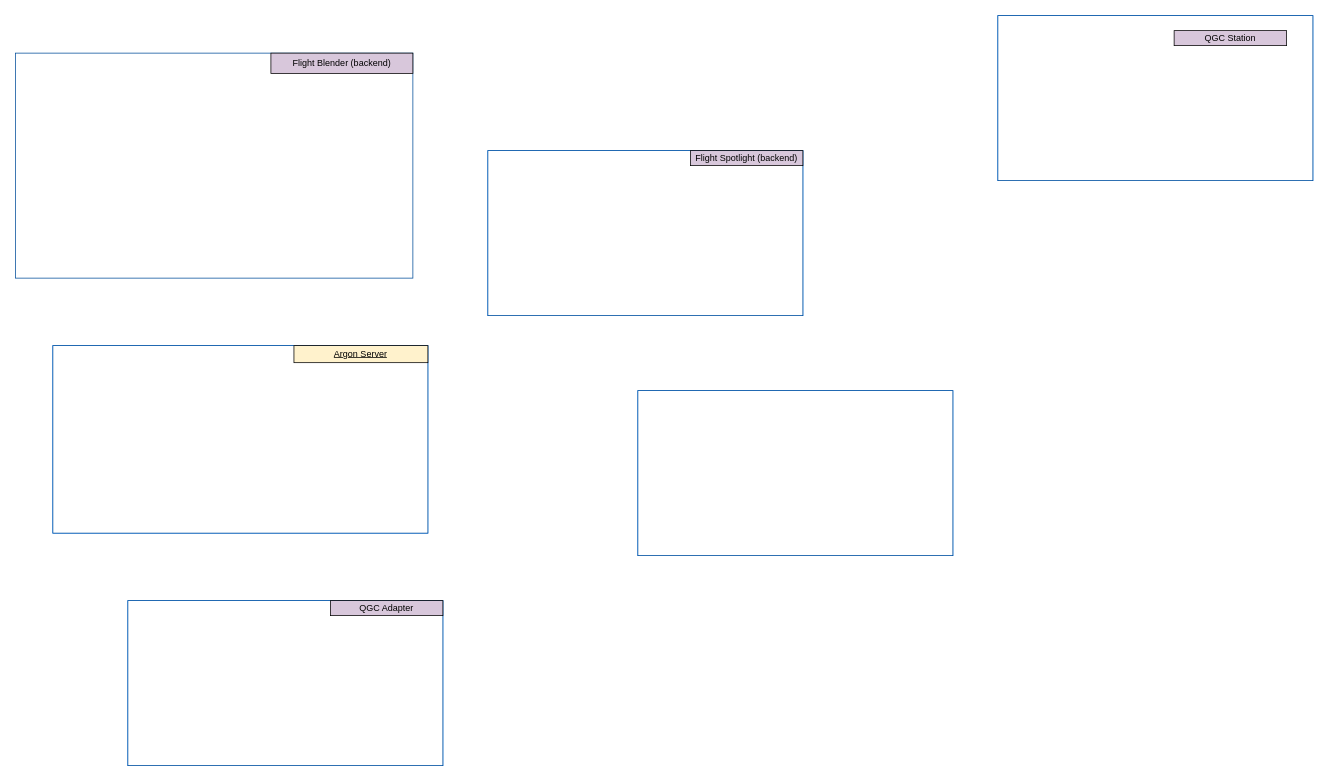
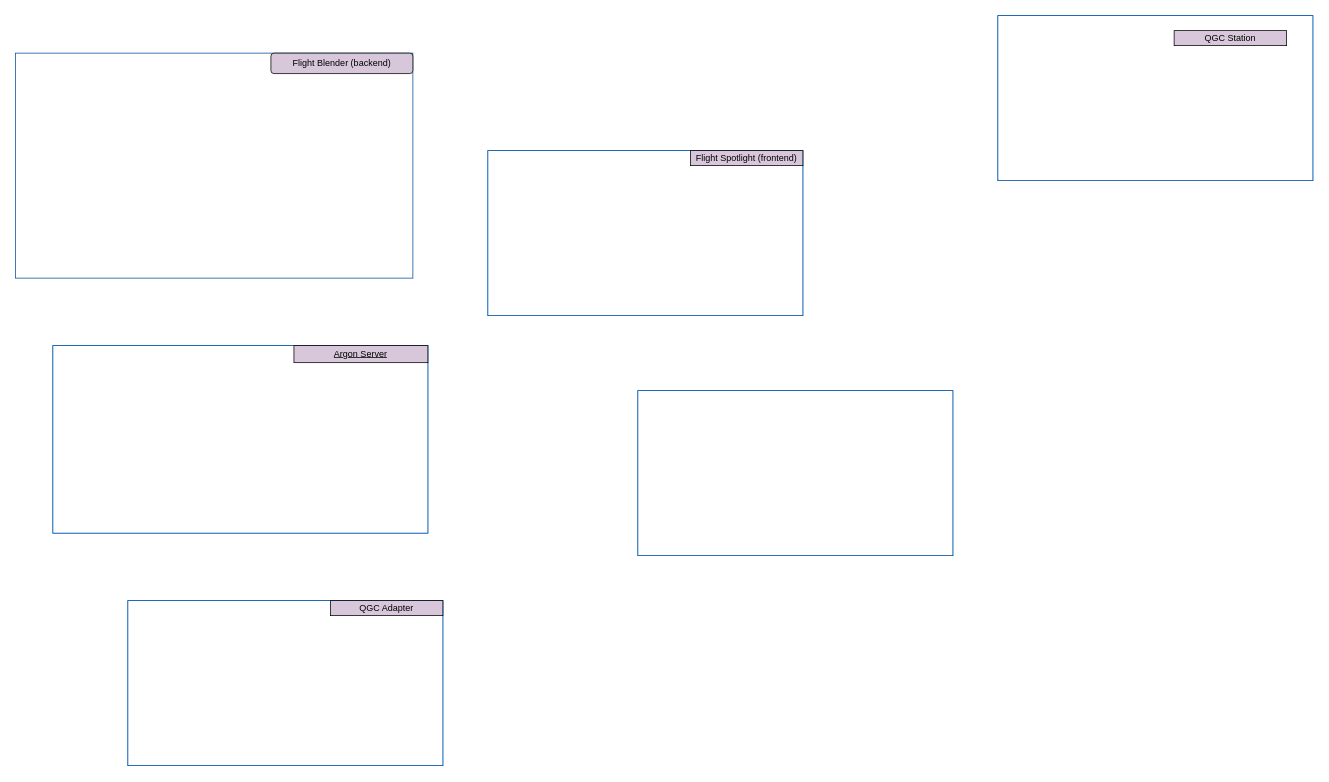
node "Flight Blender (backend)": shape rectangle -> rounded rectangle
node "Flight Spotlight (backend)": label "Flight Spotlight (backend)" -> "Flight Spotlight (frontend)"
node "Argon Server": fillcolor #fff2cc -> #d8c7db
